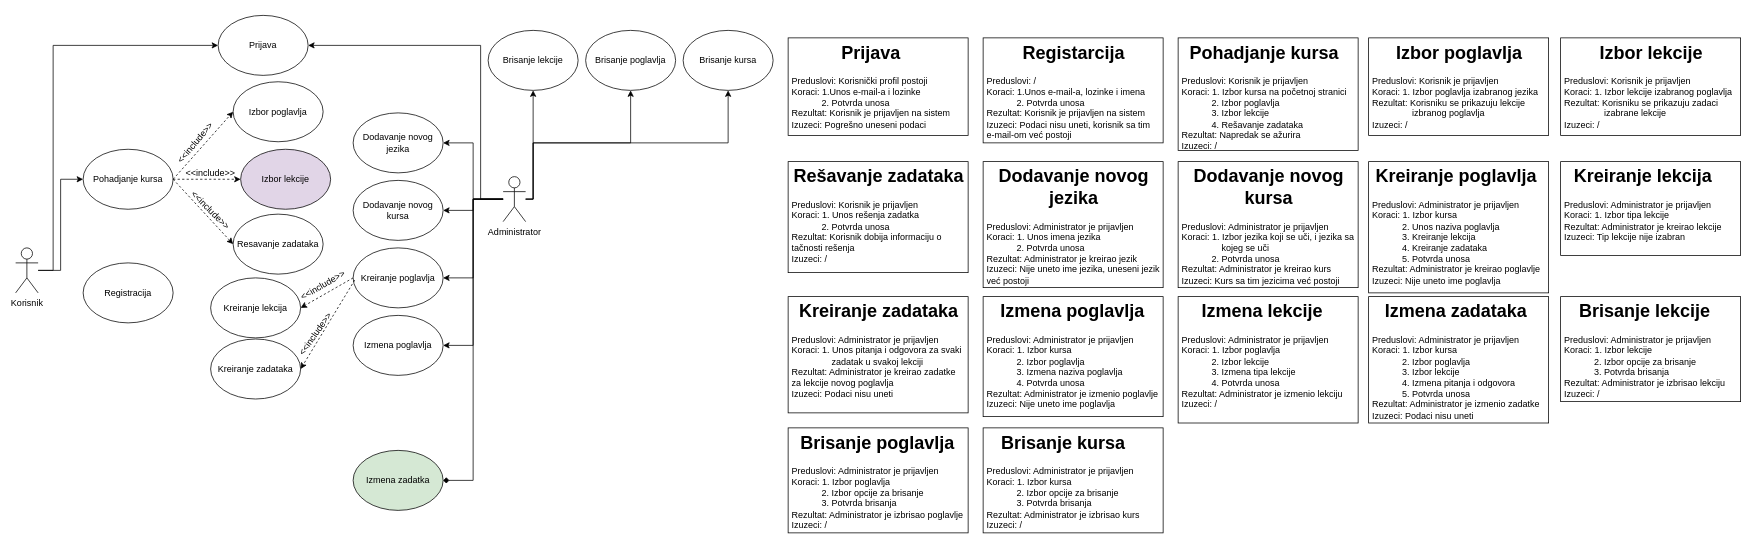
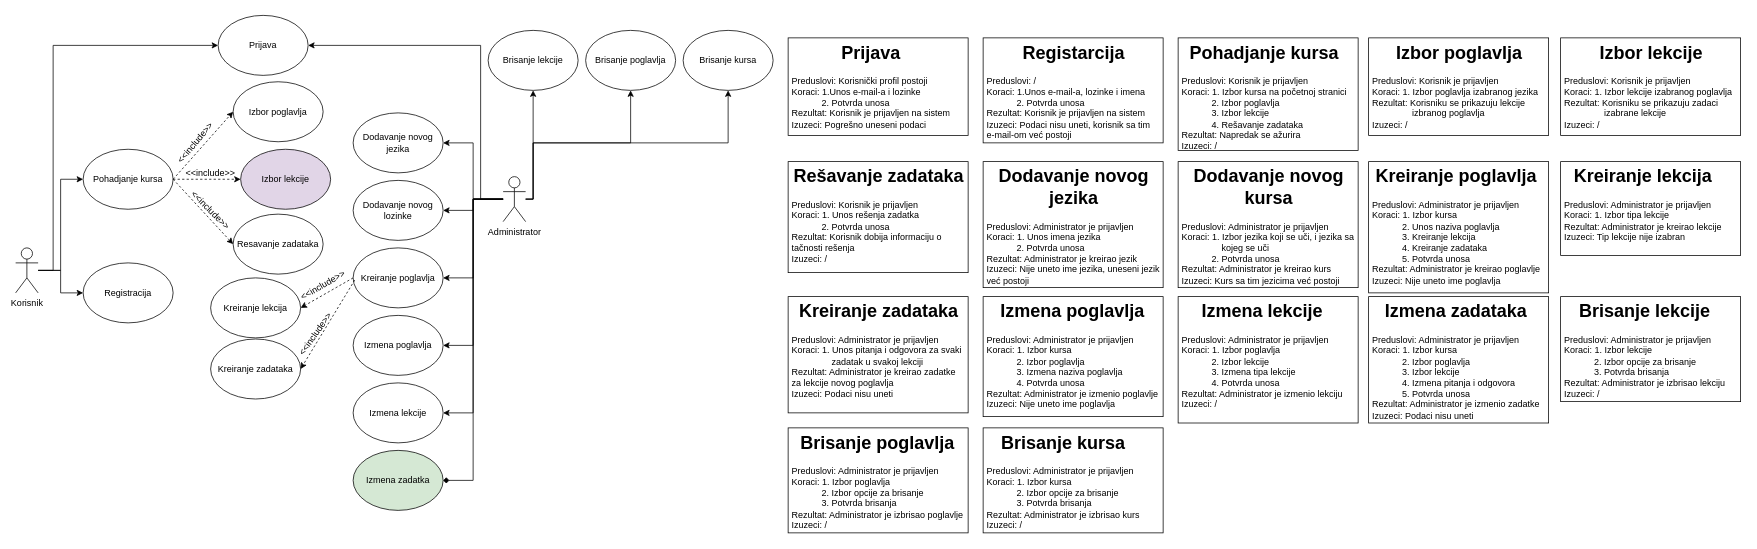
node "Dodavanje novog kursa": label "Dodavanje novog kursa" -> "Dodavanje novog lozinke"
edge "Korisnik" -> "Registracija": added
node "Izmena lekcije": added
edge "Administrator" -> "Izmena lekcije": added
